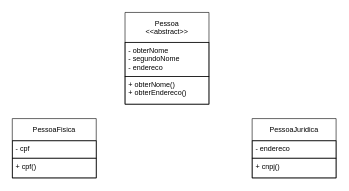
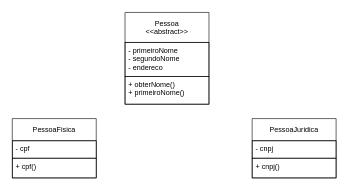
node "- obterNome - segundoNome - endereco": label "- obterNome - segundoNome - endereco" -> "- primeiroNome - segundoNome - endereco"
node "+ obterNome() + obterEndereco()": label "+ obterNome() + obterEndereco()" -> "+ obterNome() + primeiroNome()"
node "- endereco": label "- endereco" -> "- cnpj"
